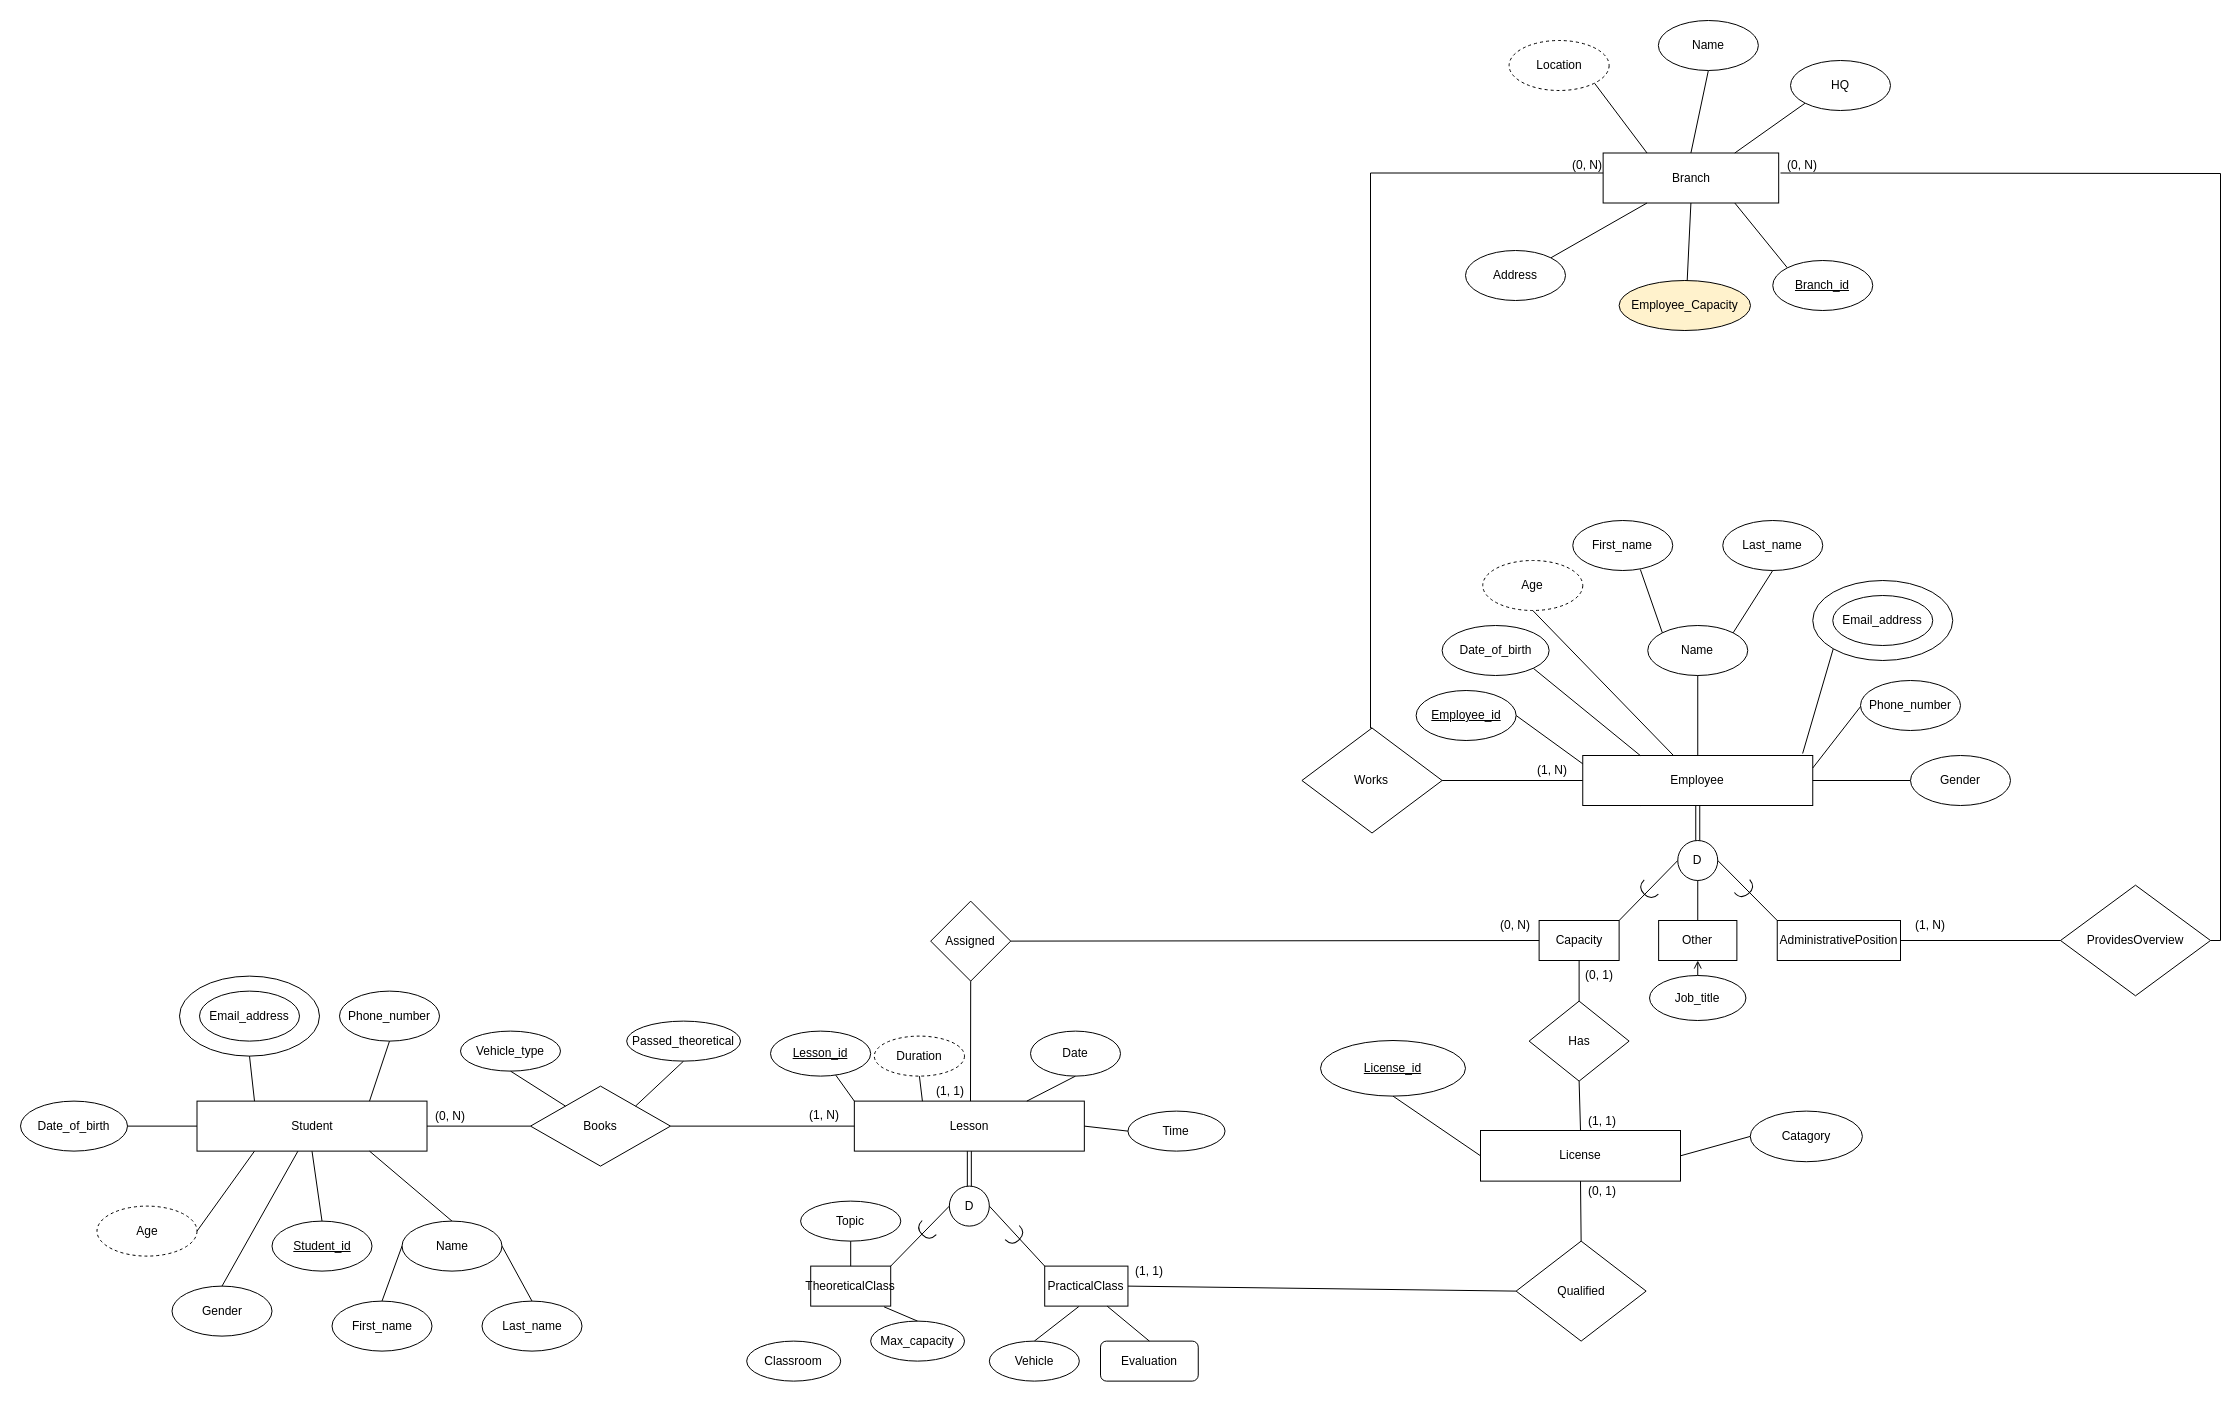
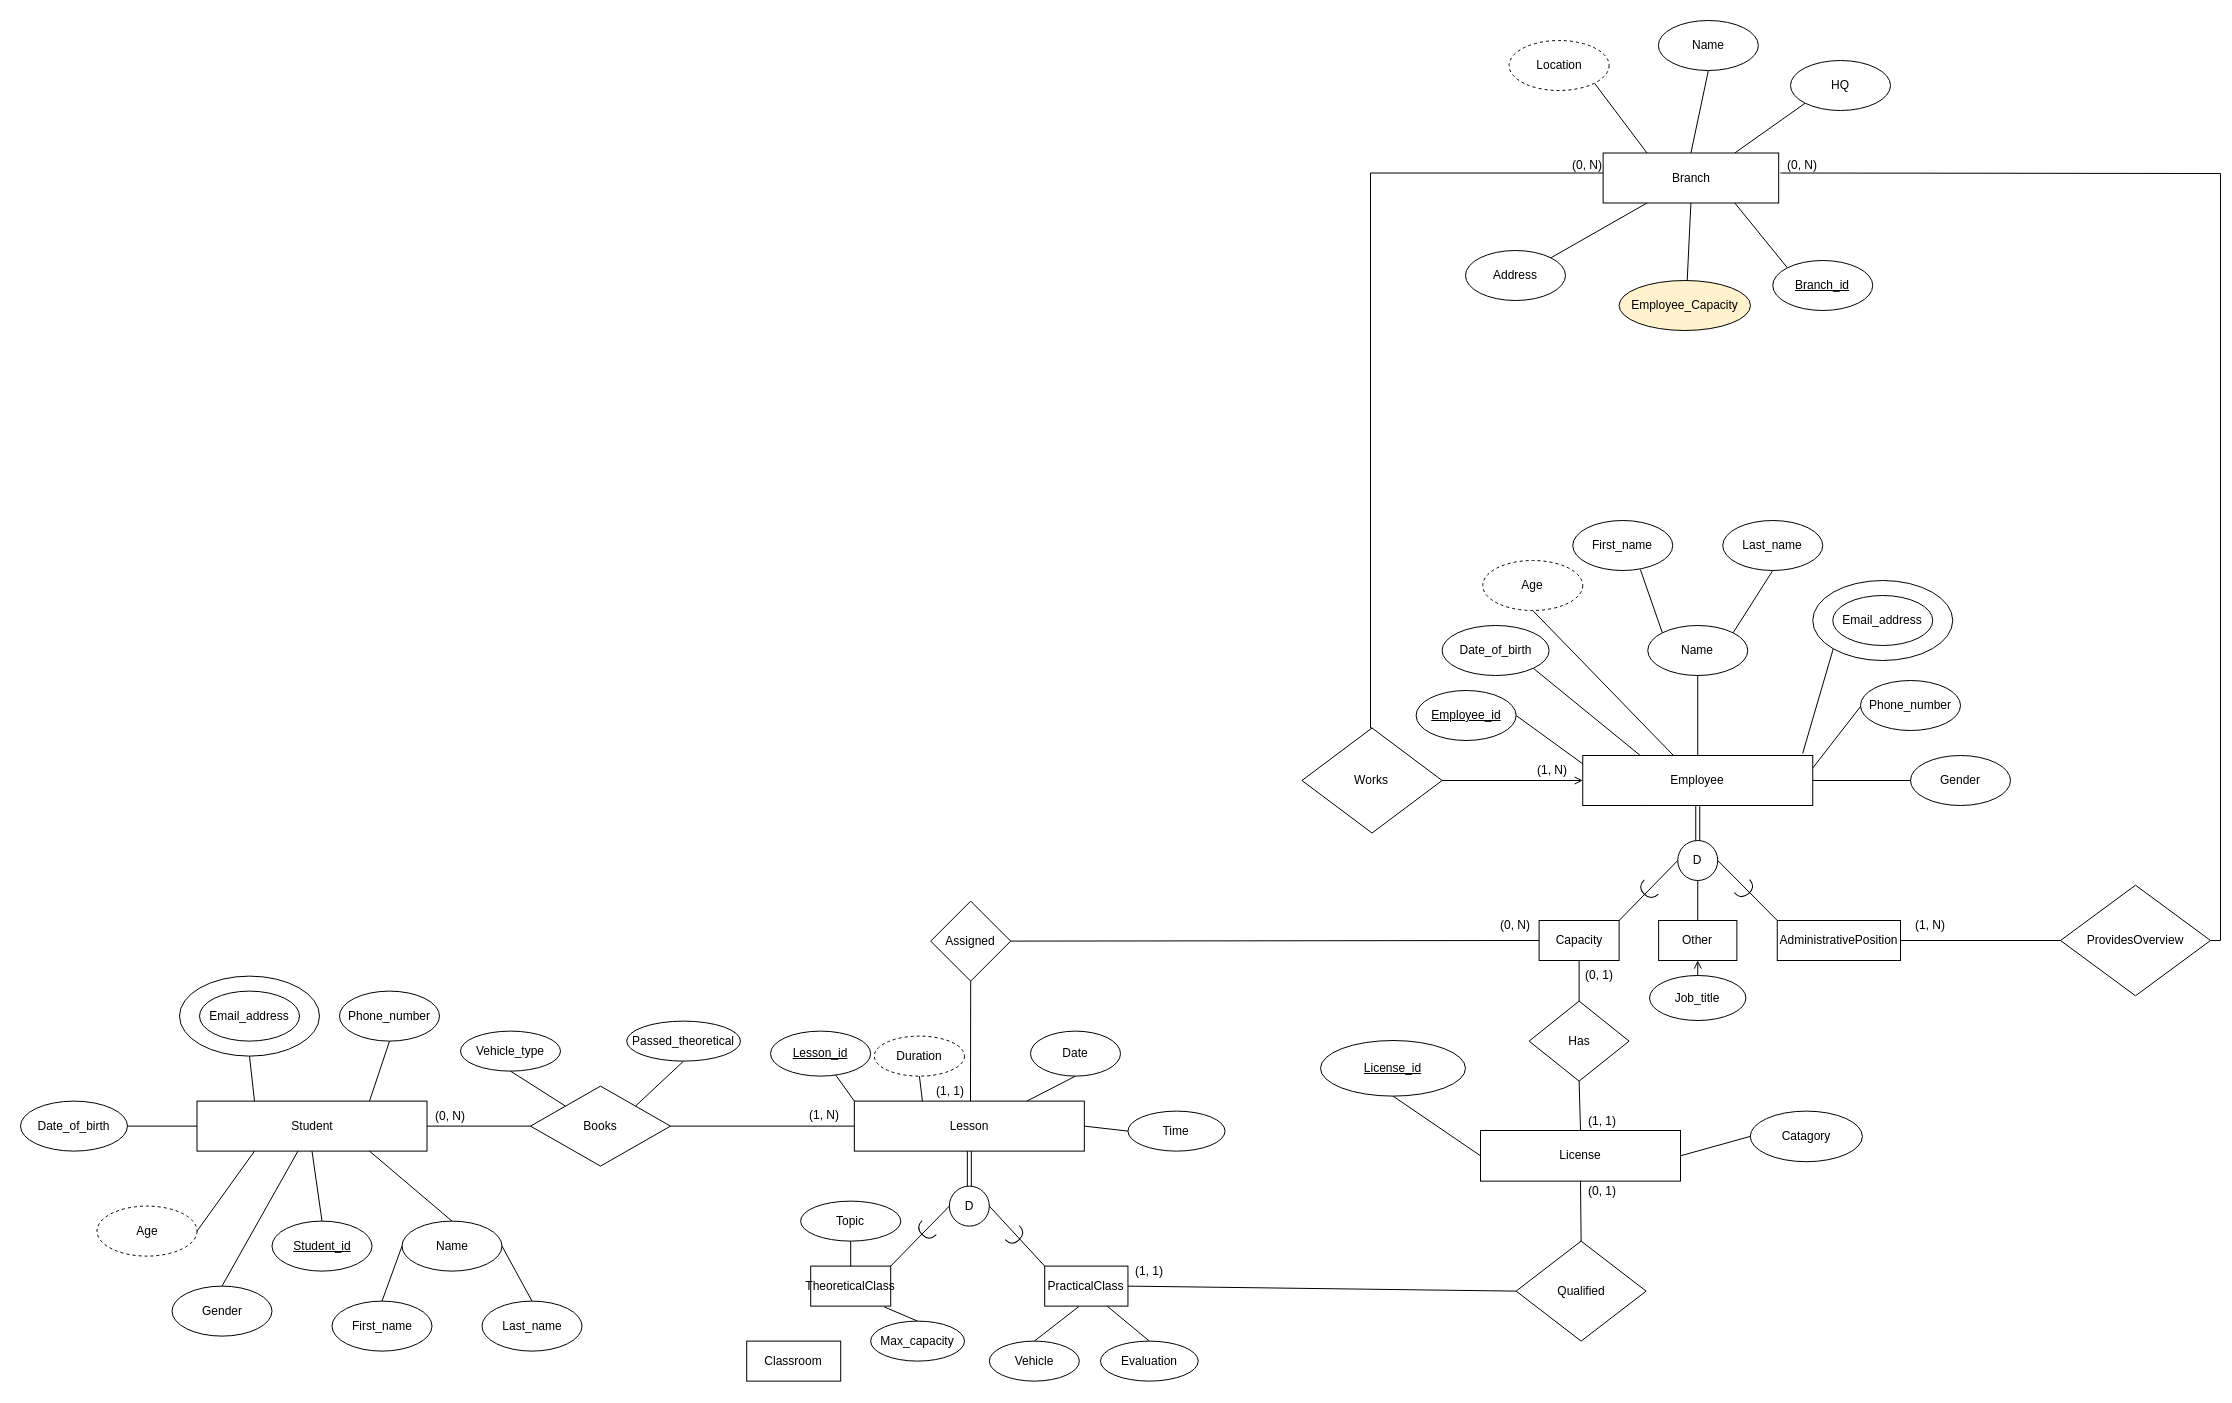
edge "Works" -- "Employee": arrowhead none -> open
node "Classroom": shape ellipse -> rectangle
node "Evaluation": shape rounded rectangle -> ellipse
